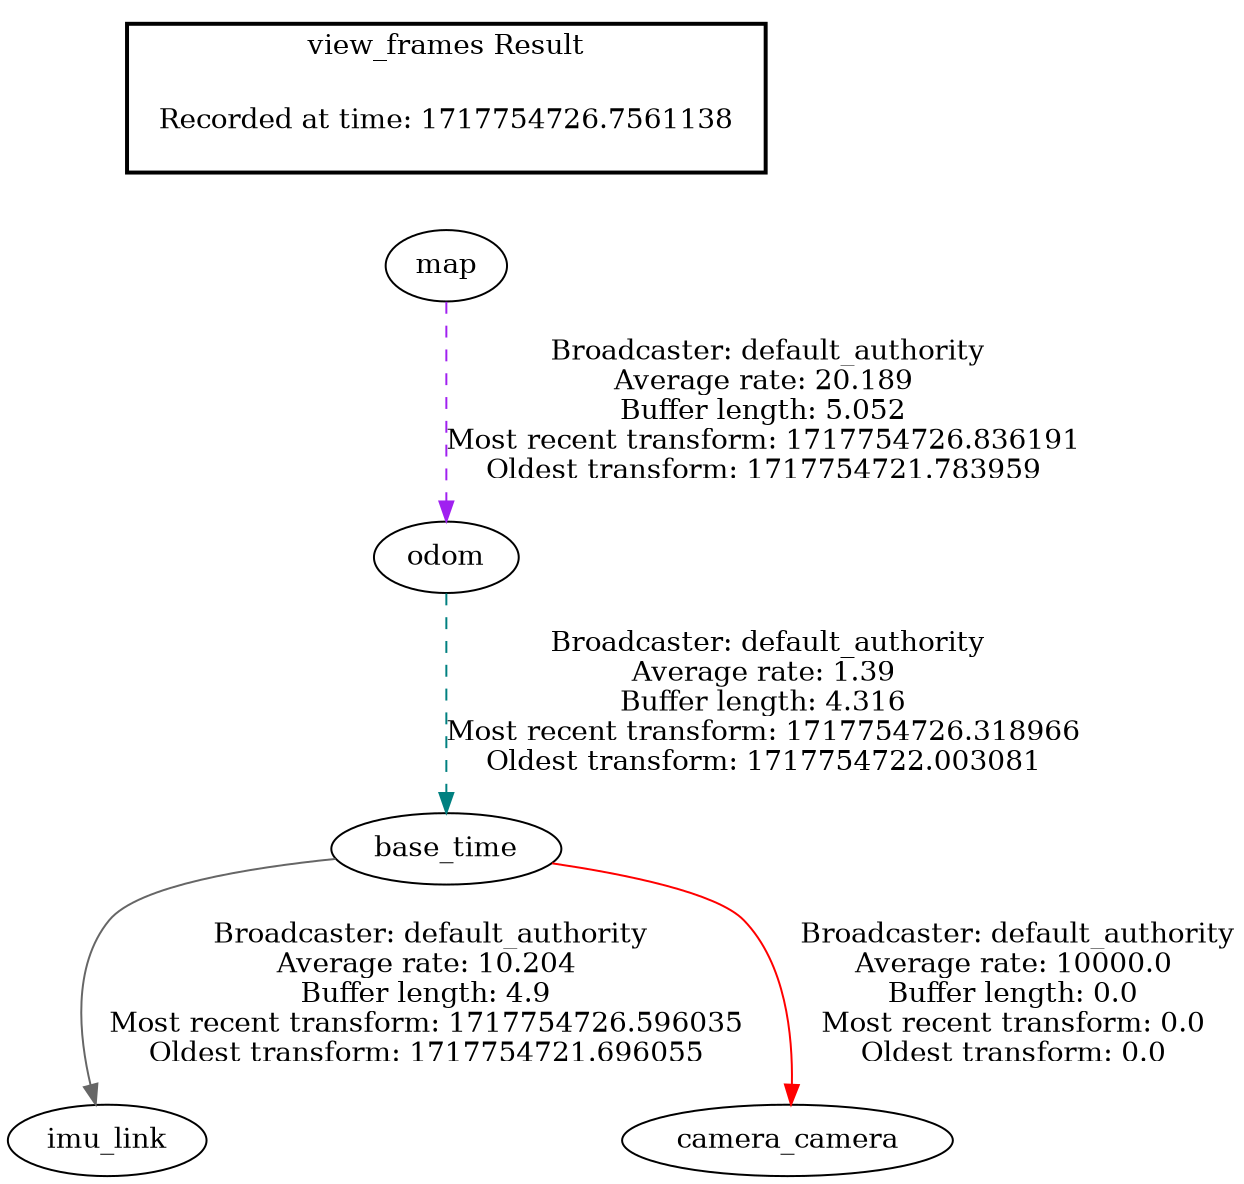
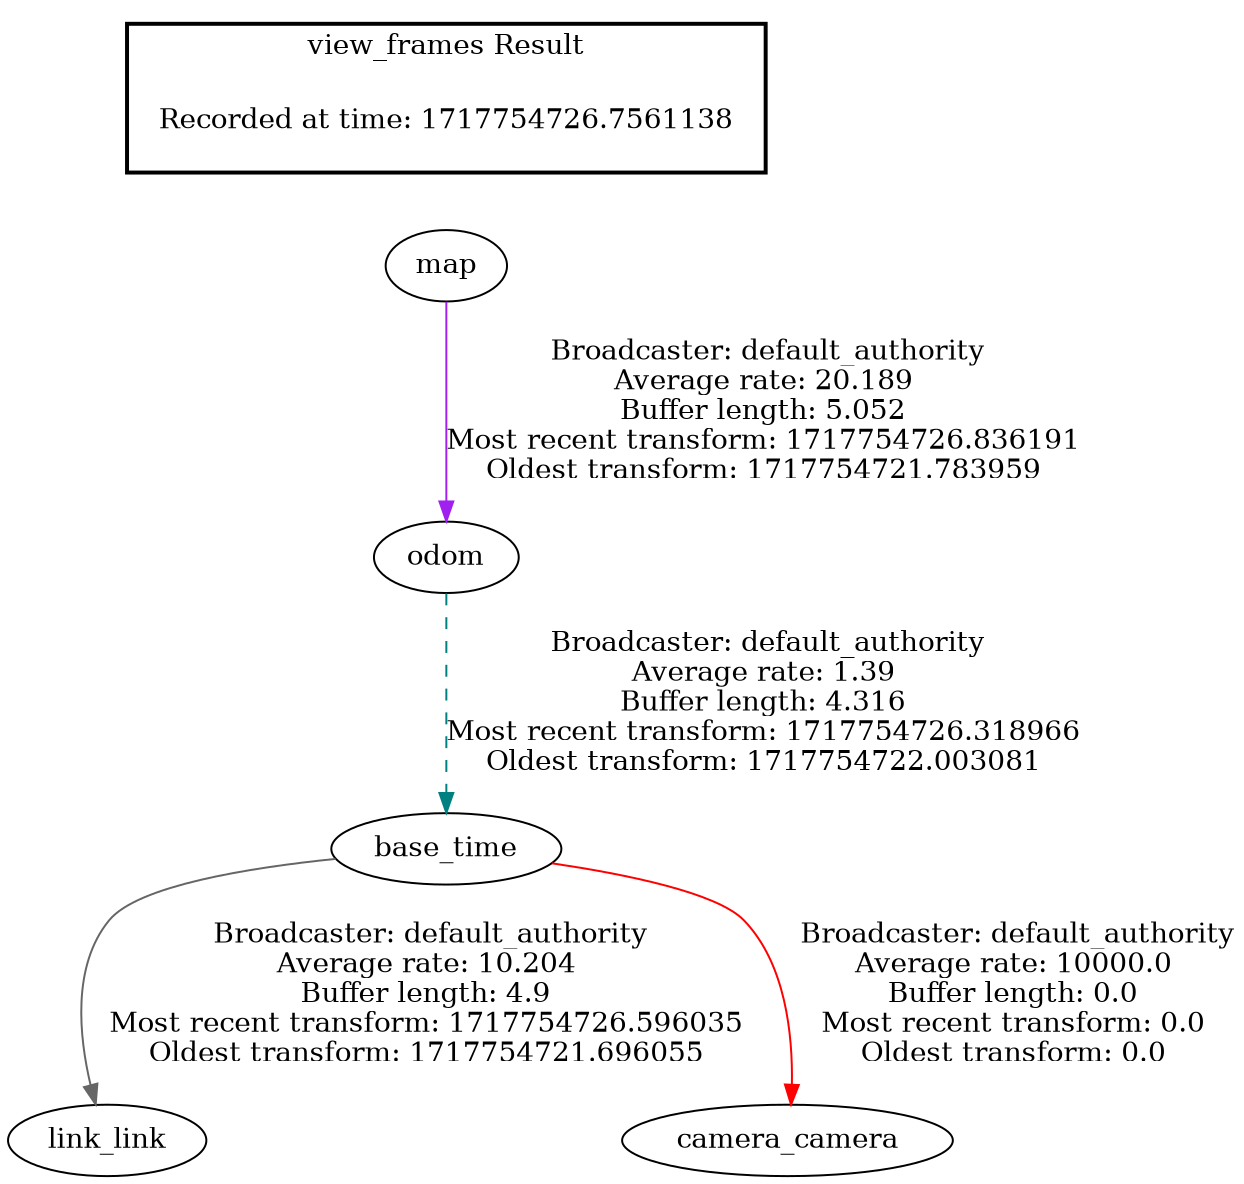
edge "map" -> "odom": style dashed -> solid
node "imu_link": label "imu_link" -> "link_link"
